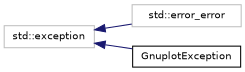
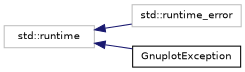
node "std::error_error": label "std::error_error" -> "std::runtime_error"
node "std::exception": label "std::exception" -> "std::runtime"
